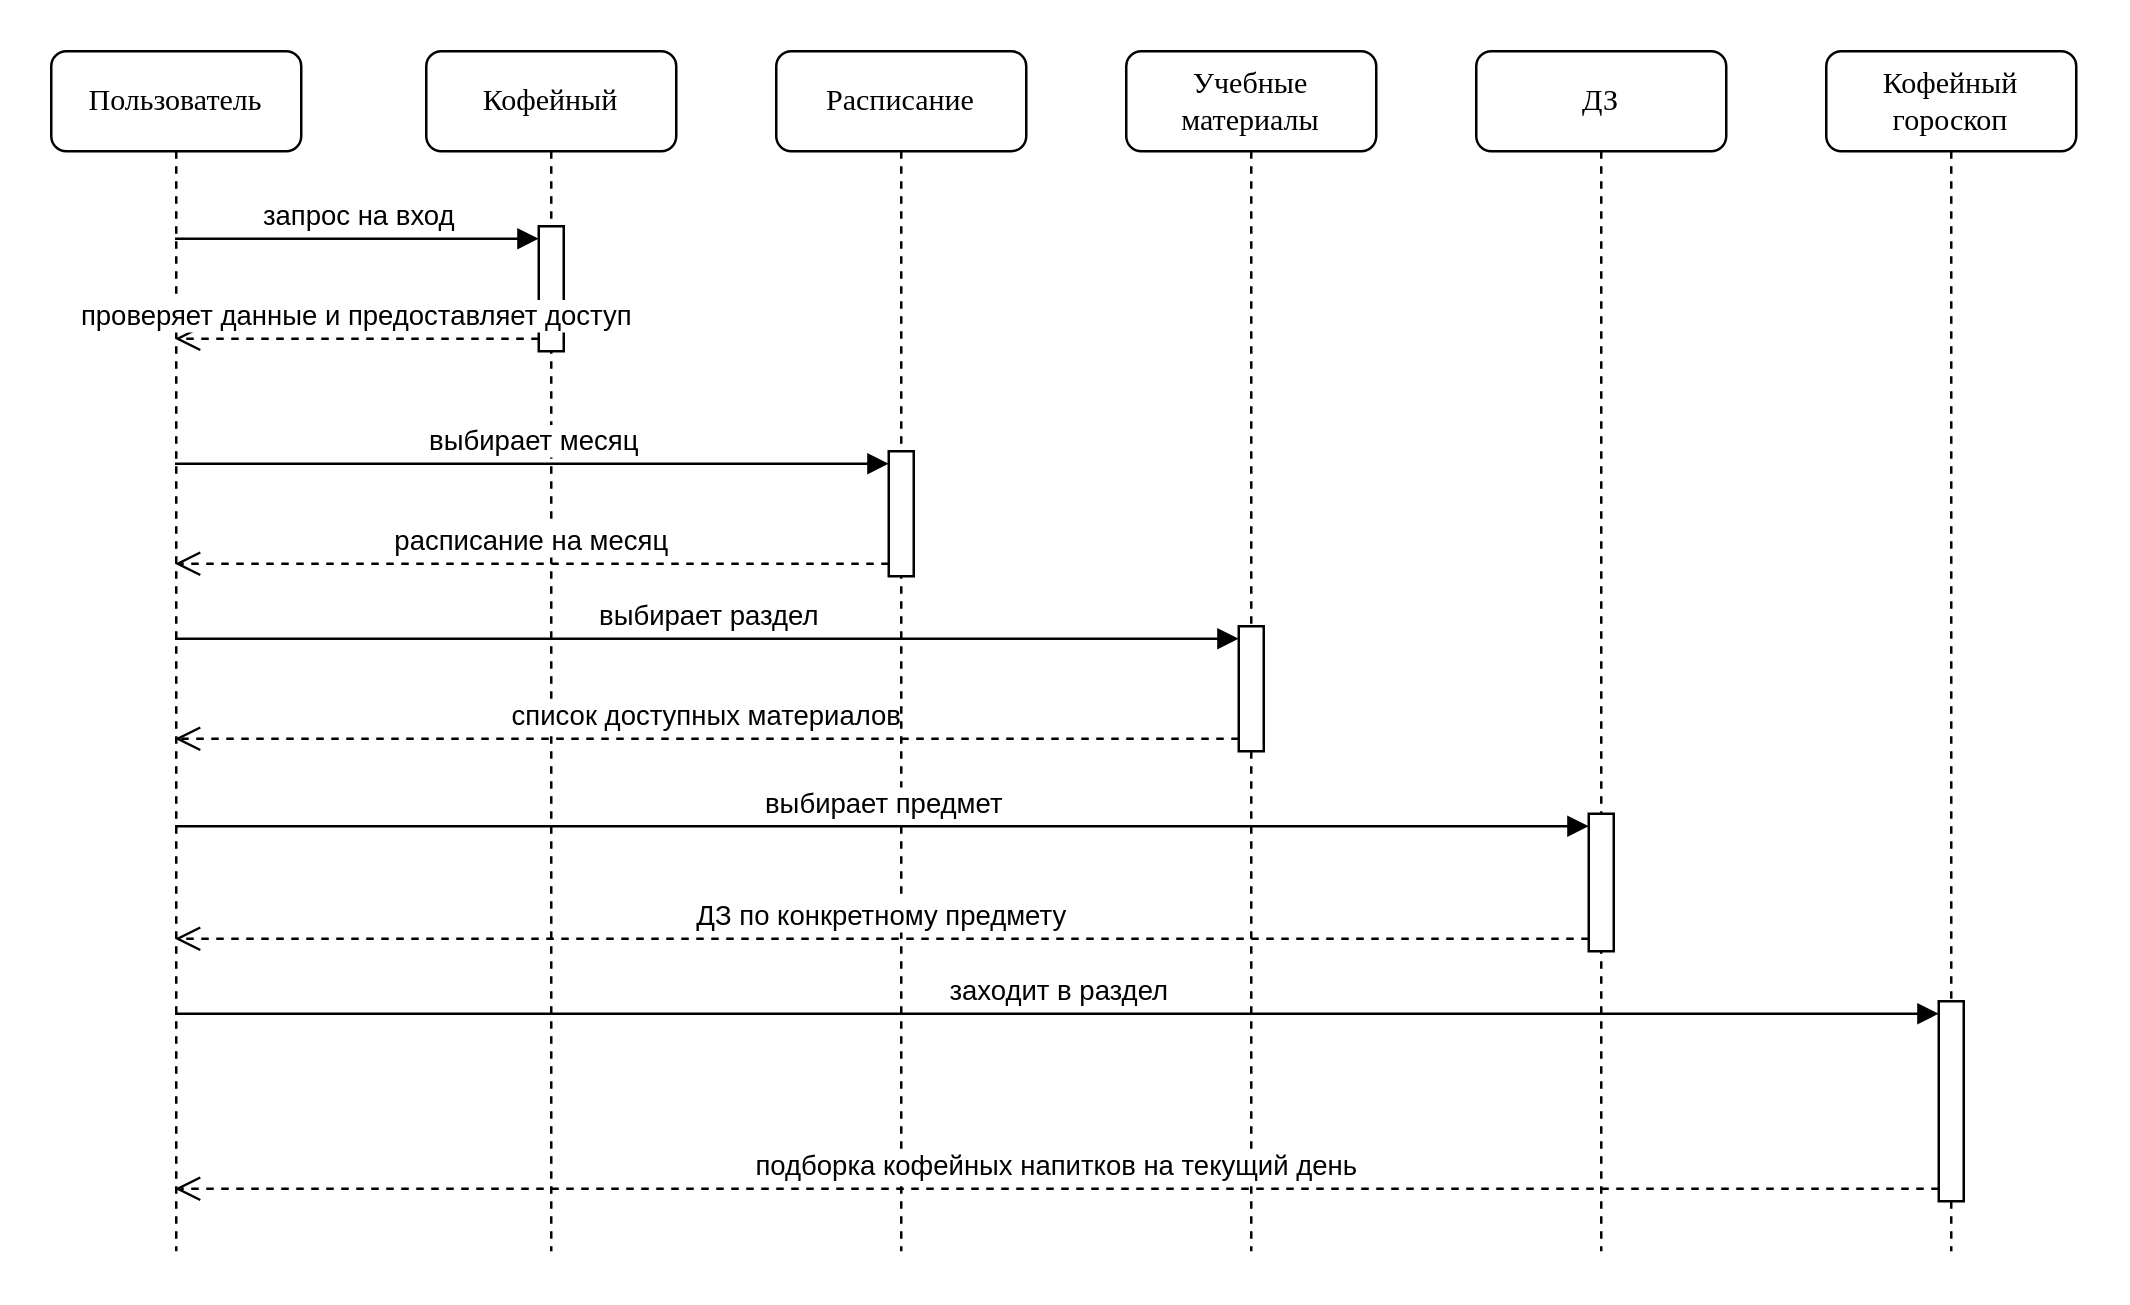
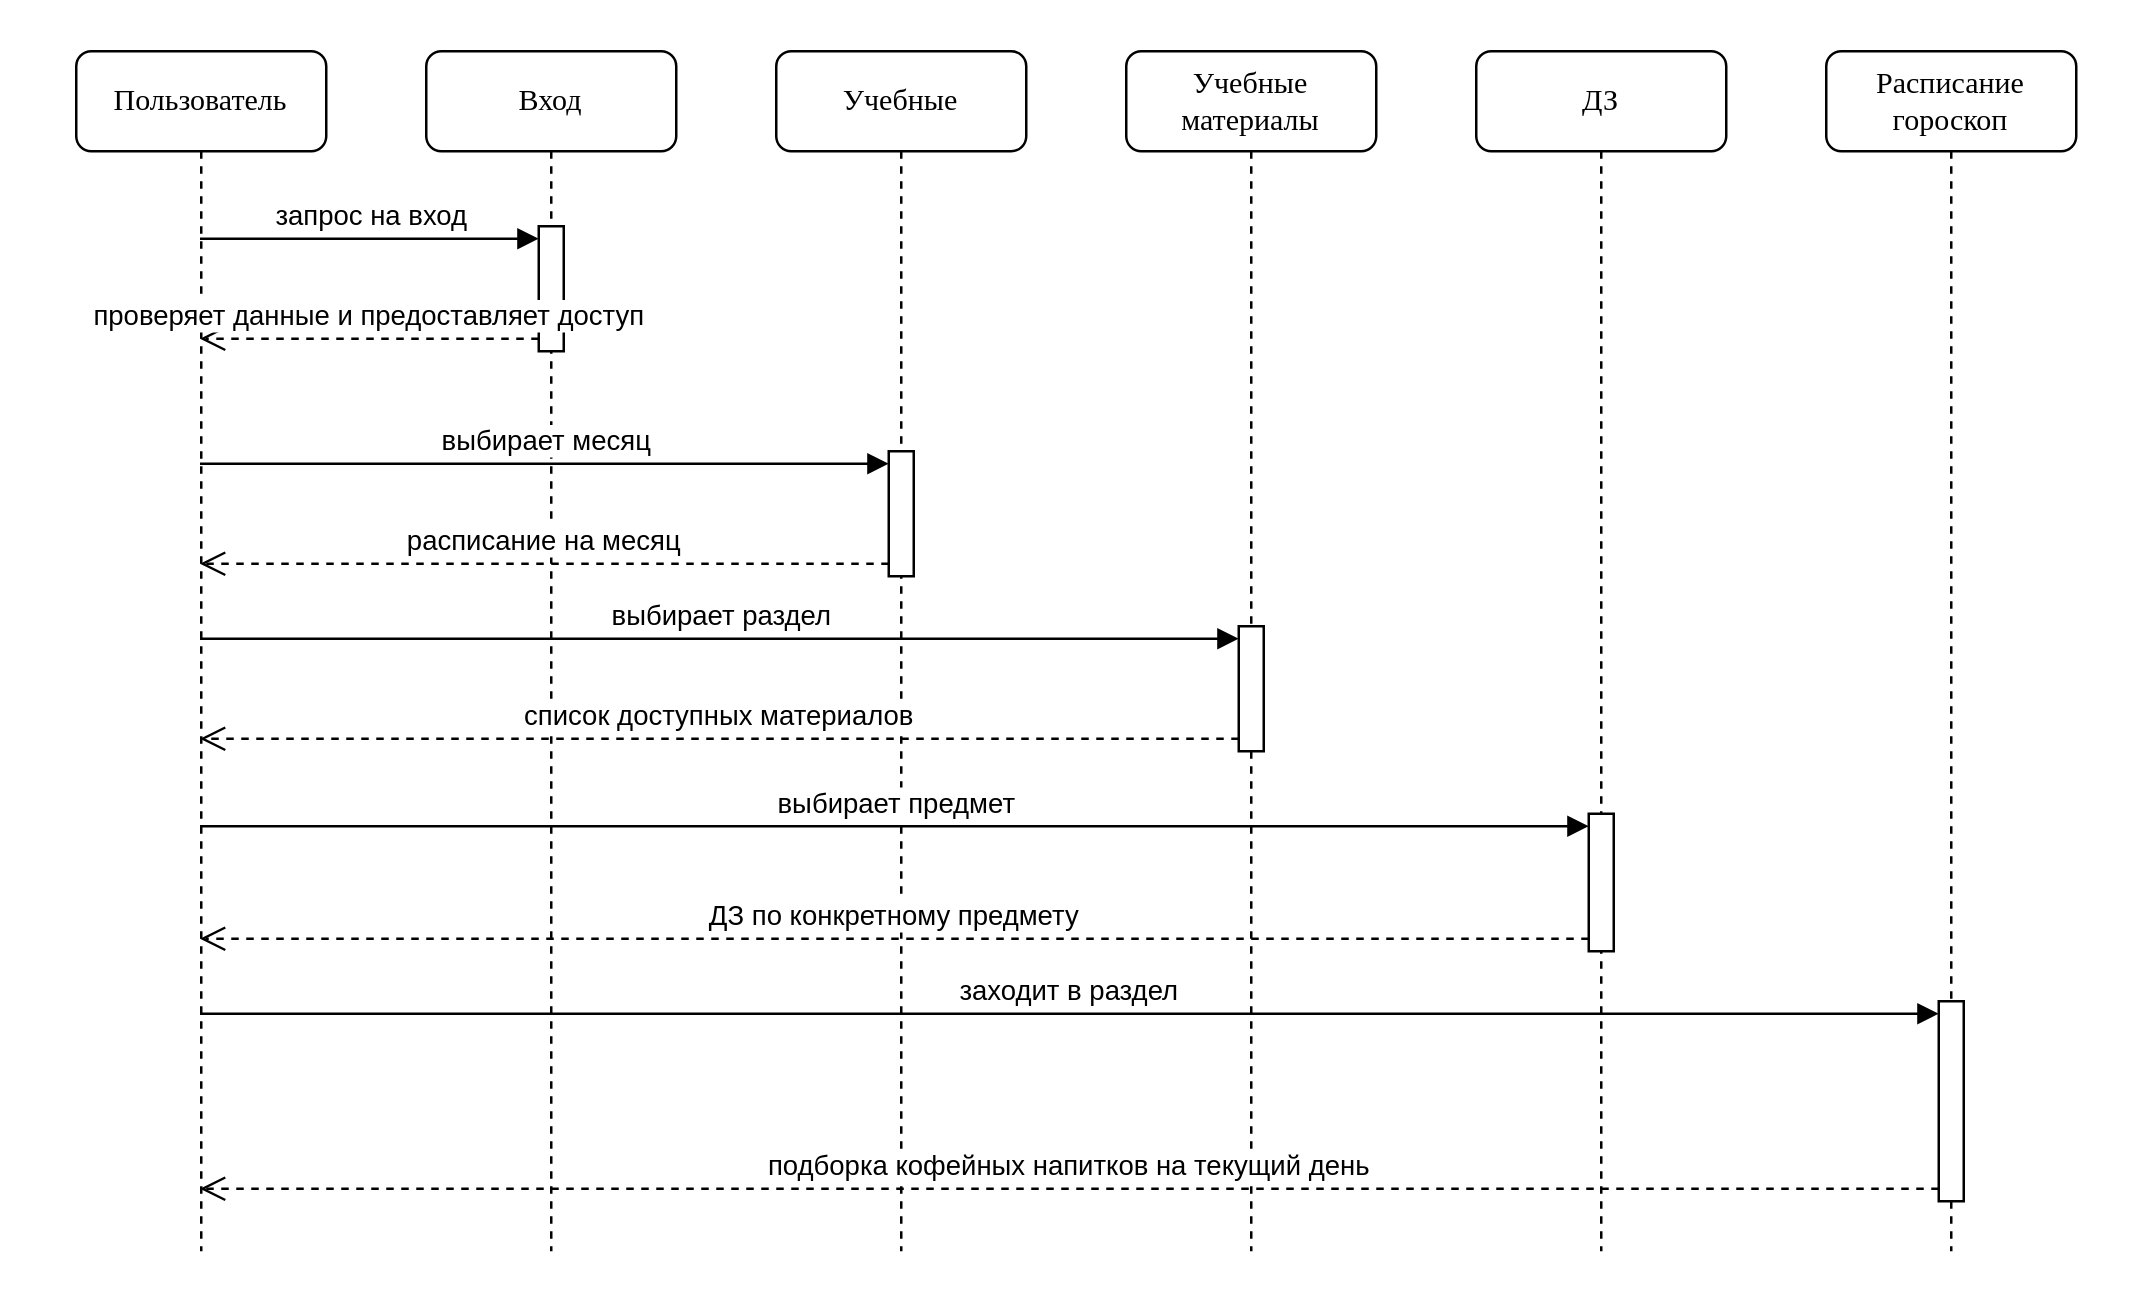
node "Кофейный": label "Кофейный" -> "Вход"
node "Расписание": label "Расписание" -> "Учебные"
node "Кофейный гороскоп": label "Кофейный гороскоп" -> "Расписание гороскоп"
node "Пользователь": moved (176, 651) -> (201, 651)
